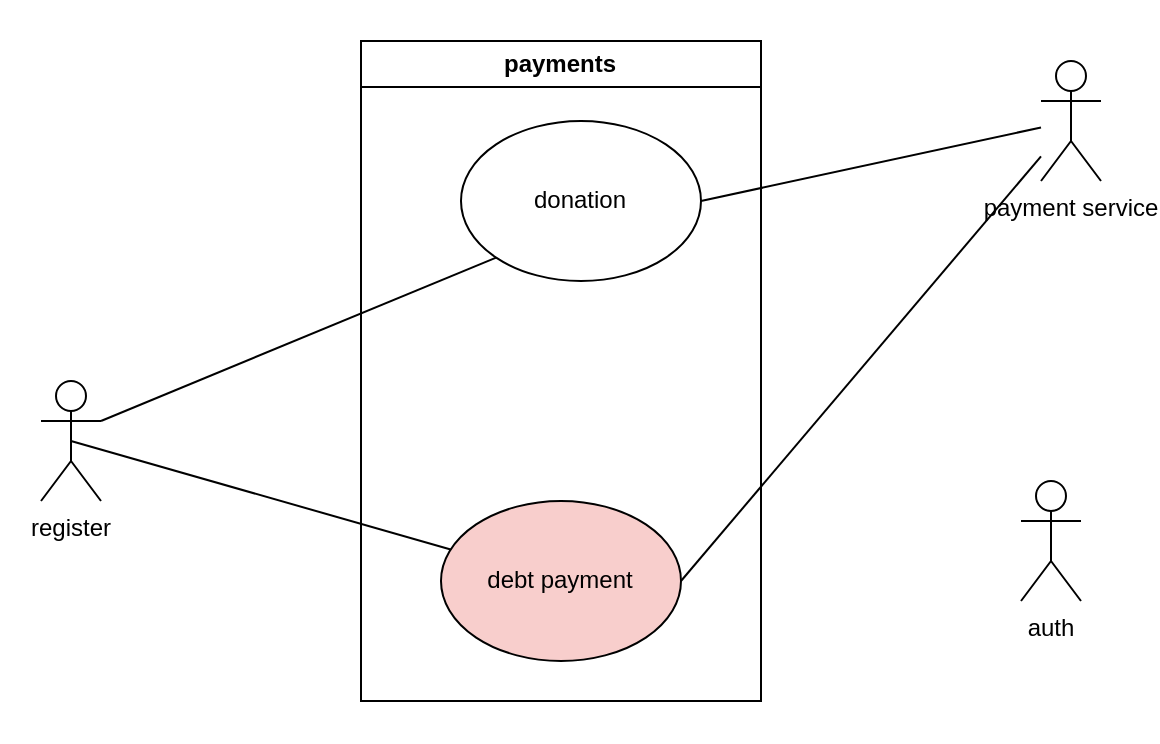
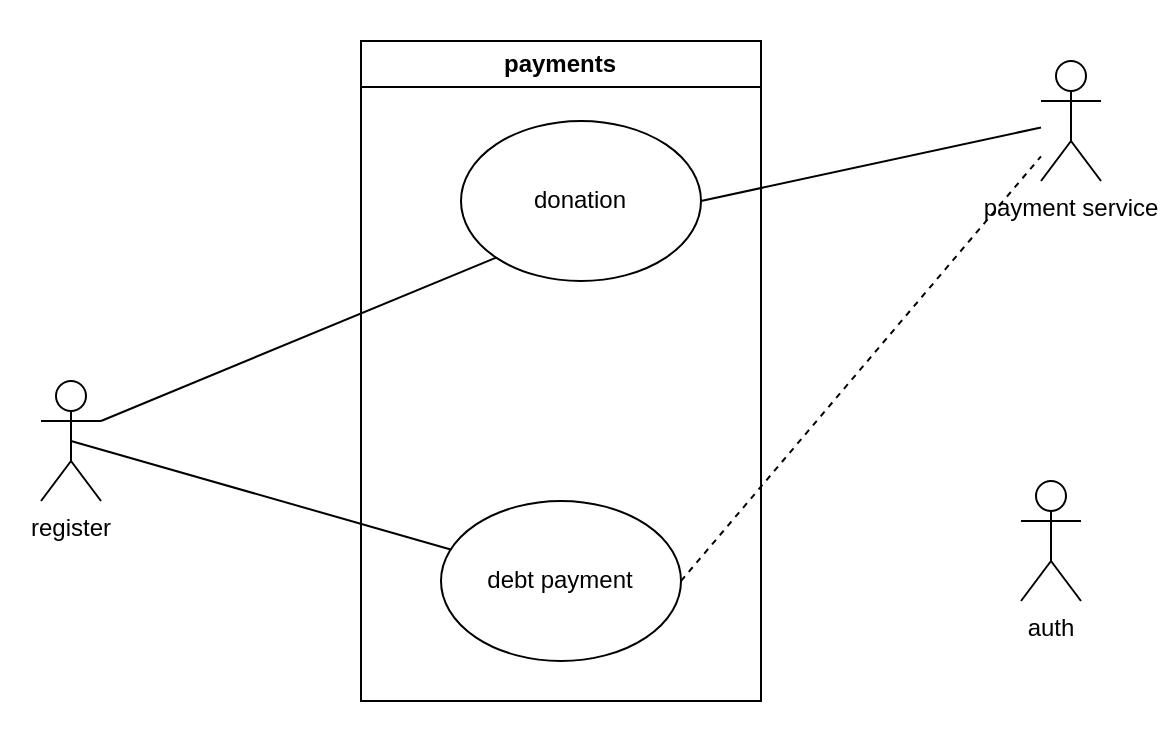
edge "payment service" -- "debt payment": style solid -> dashed
node "debt payment": fillcolor #f8cecc -> #ffffff
